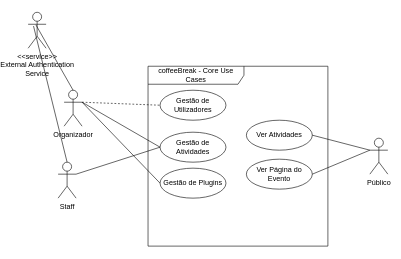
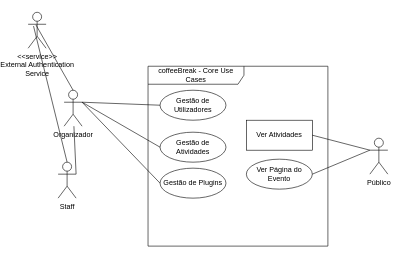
edge "Gestão de Utilizadores" -- "Organizador": style dashed -> solid
node "Ver Atividades": shape ellipse -> rectangle
edge "Gestão de Atividades" -- "Staff": now "Organizador" -- "Staff"
